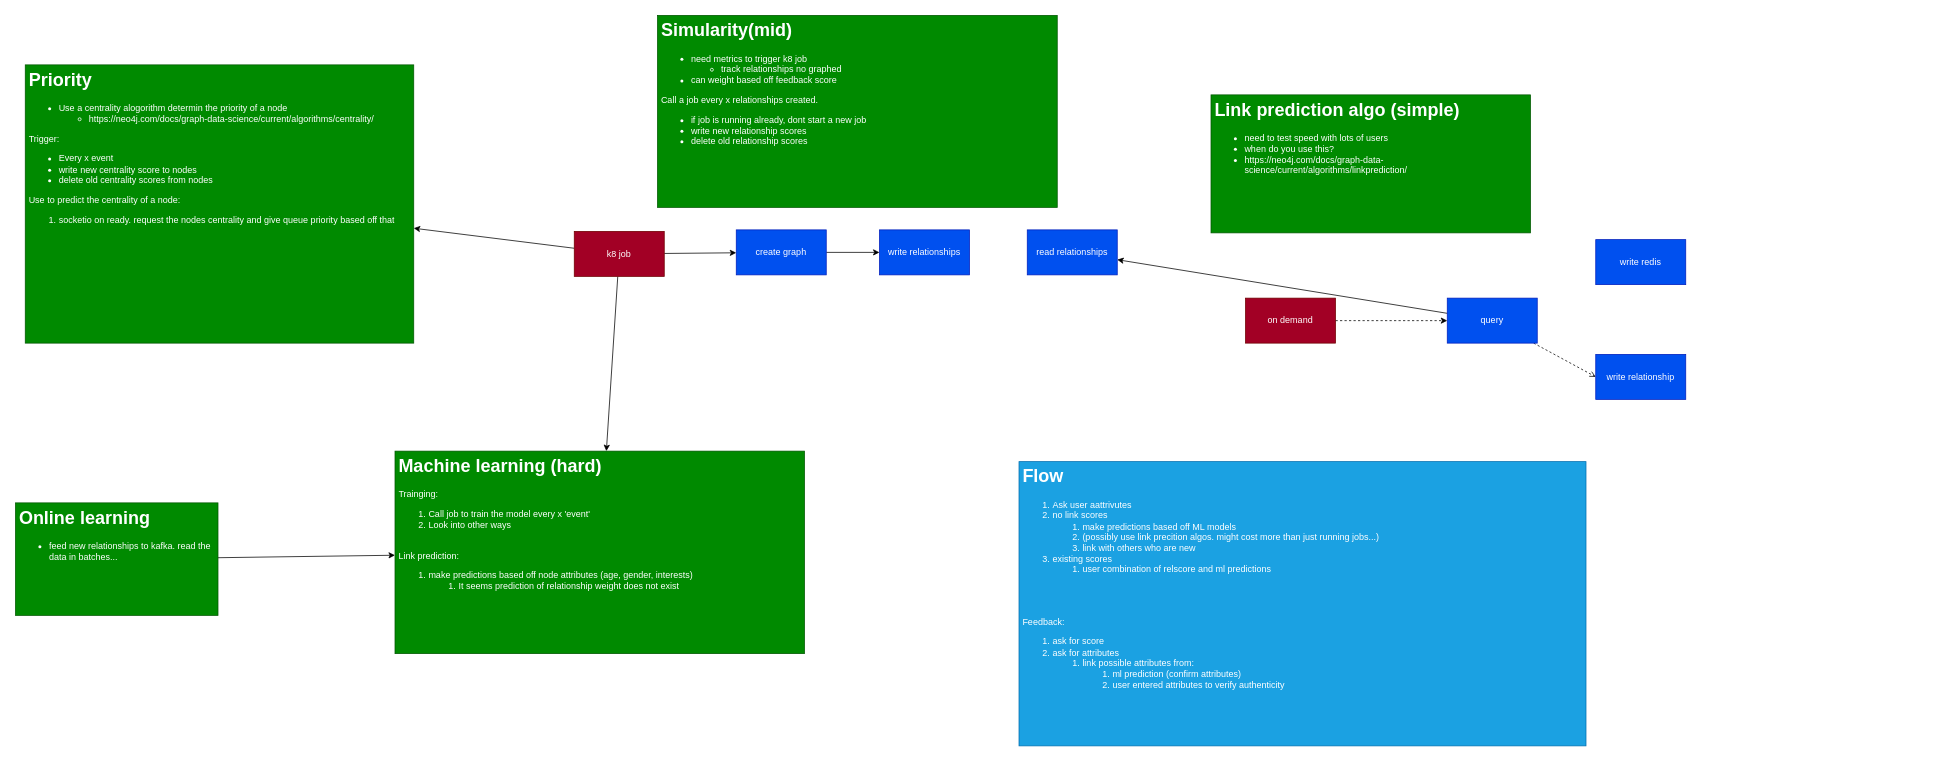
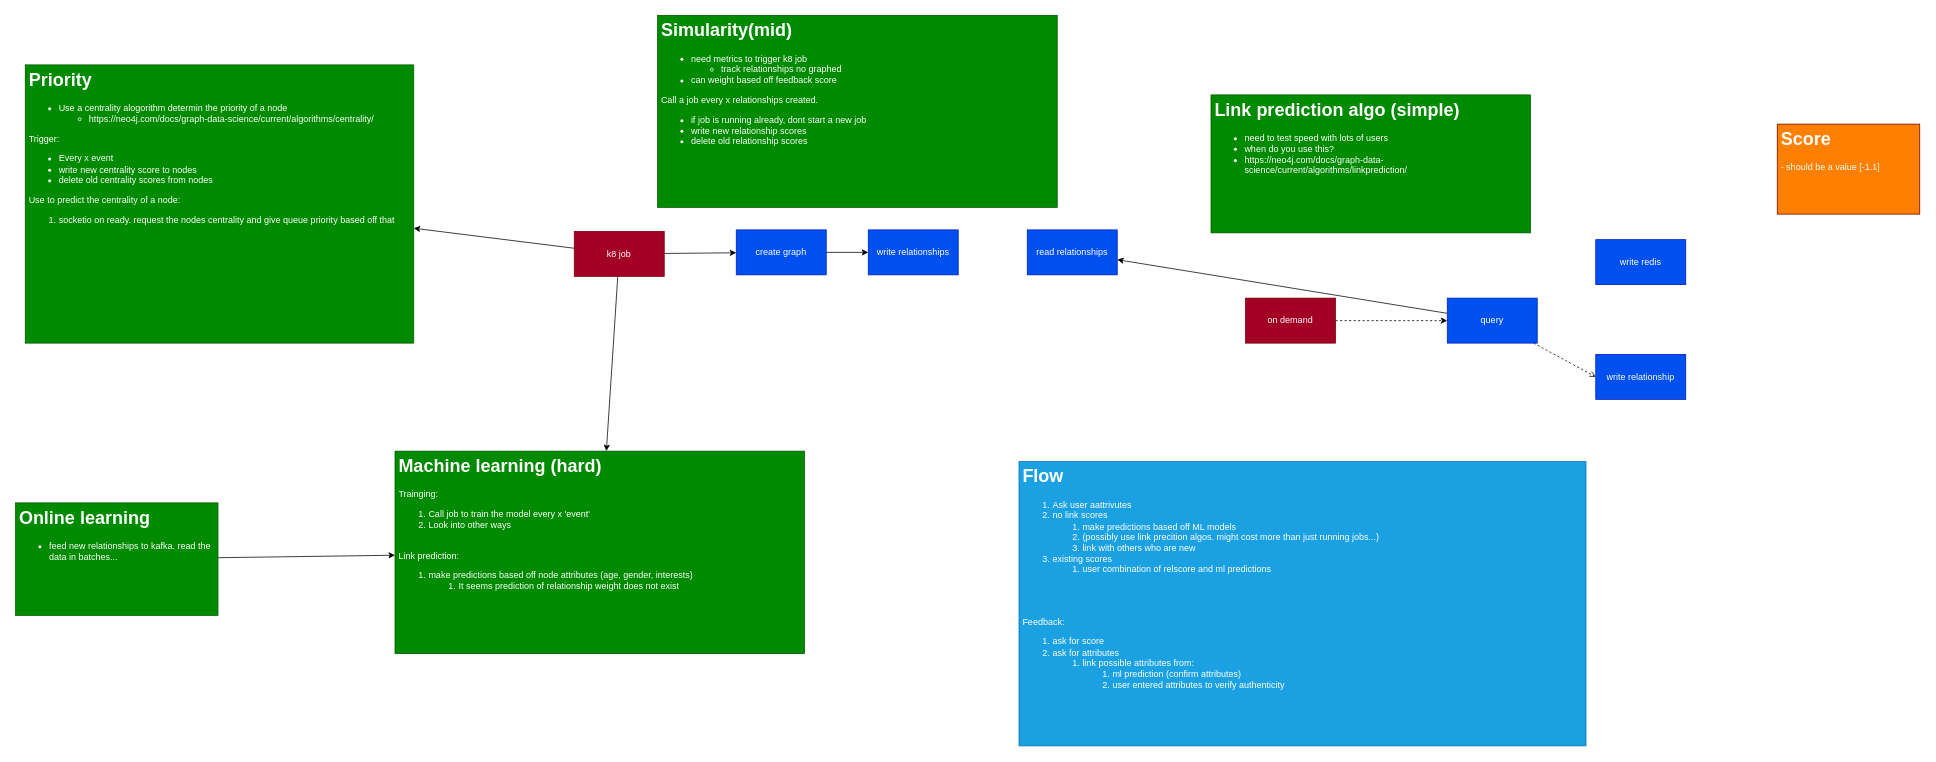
node "Score- should be a value [-1.1]": added
node "write relationships": moved (924, 252) -> (913, 252)
